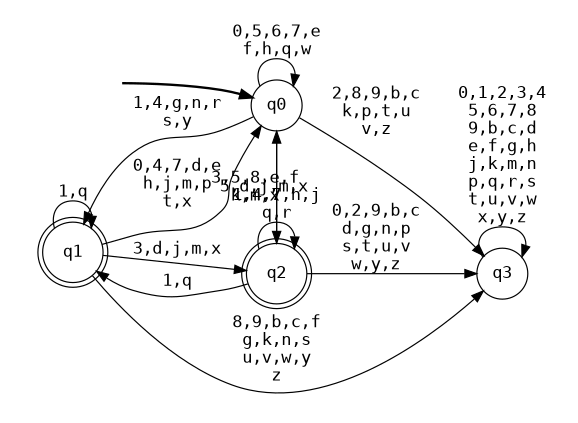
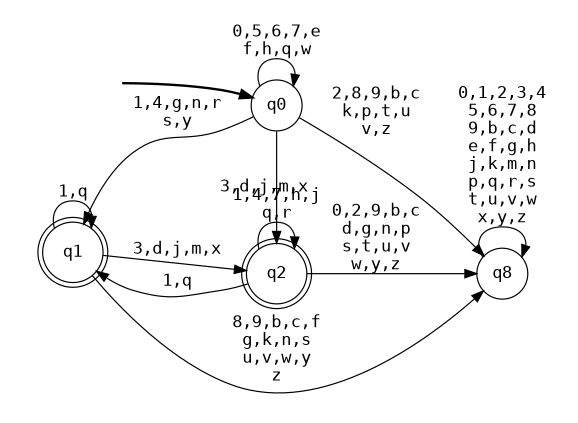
edge "q0" -> "q2": label "5,d,j,m,x" -> "3,d,j,m,x"
edge "q2" -> "q0": removed, label "3,5,8,e,f k,m,x"
edge "q1" -> "q0": removed, label "0,4,7,d,e h,j,m,p t,x"
node "q3": label "q3" -> "q8"
